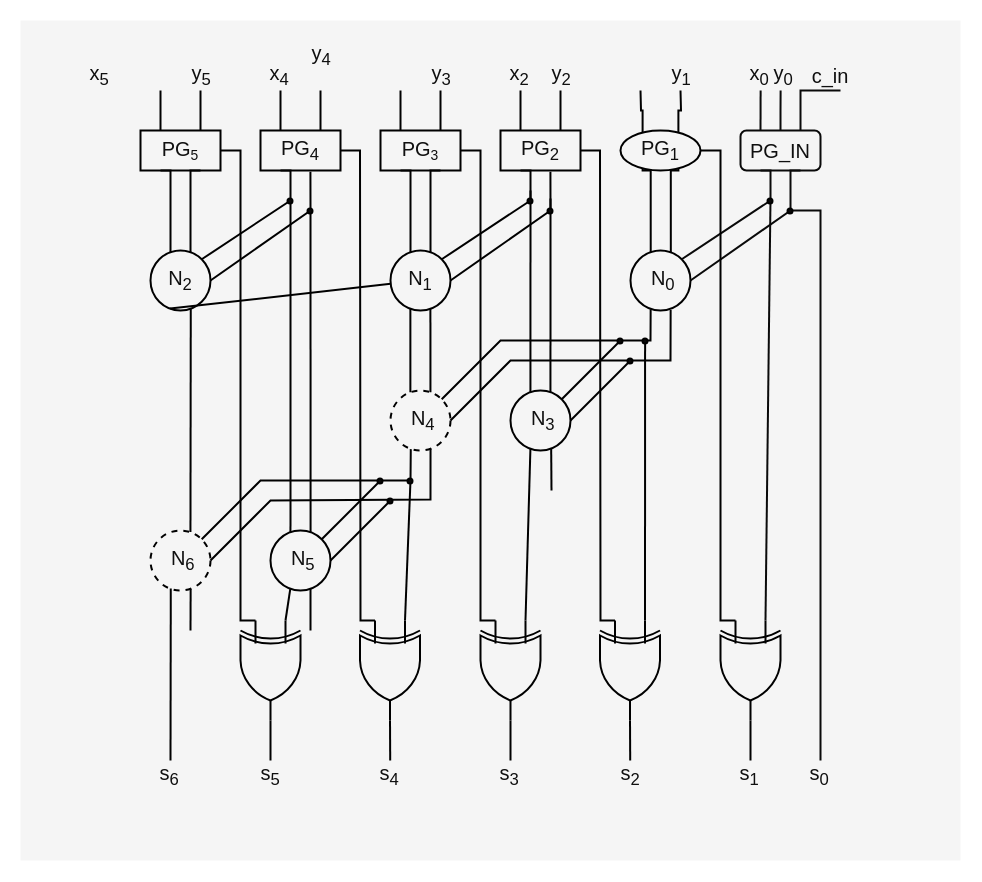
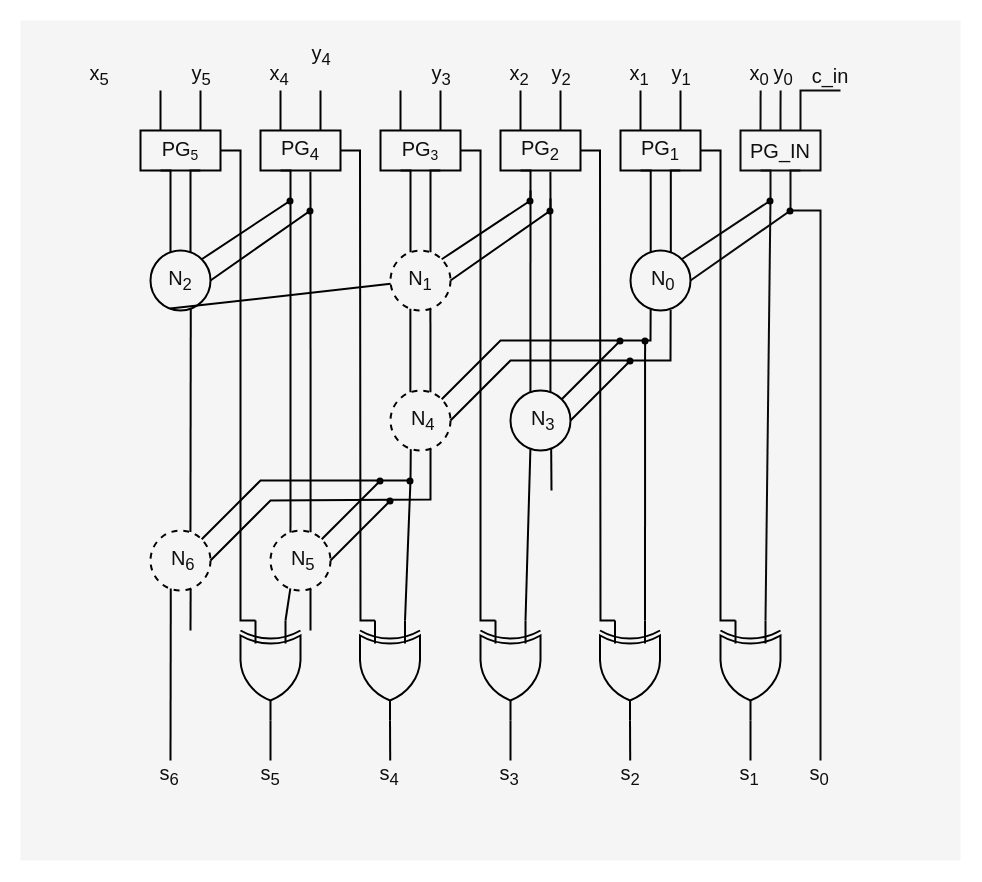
node "x1": added
node "PG1": shape ellipse -> rectangle
node "PG_IN": shape rounded rectangle -> rectangle
node "N1": style solid -> dashed
node "N5": style solid -> dashed
